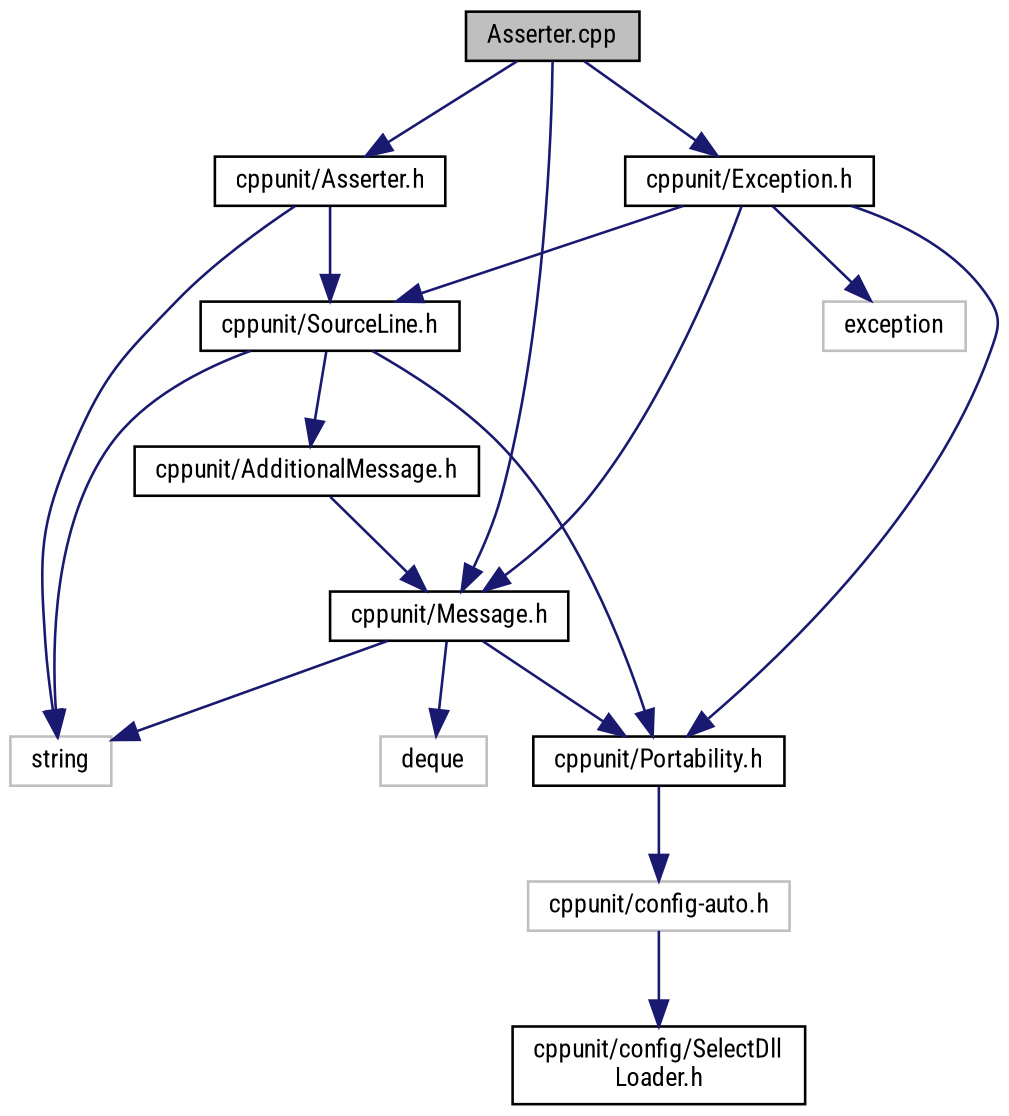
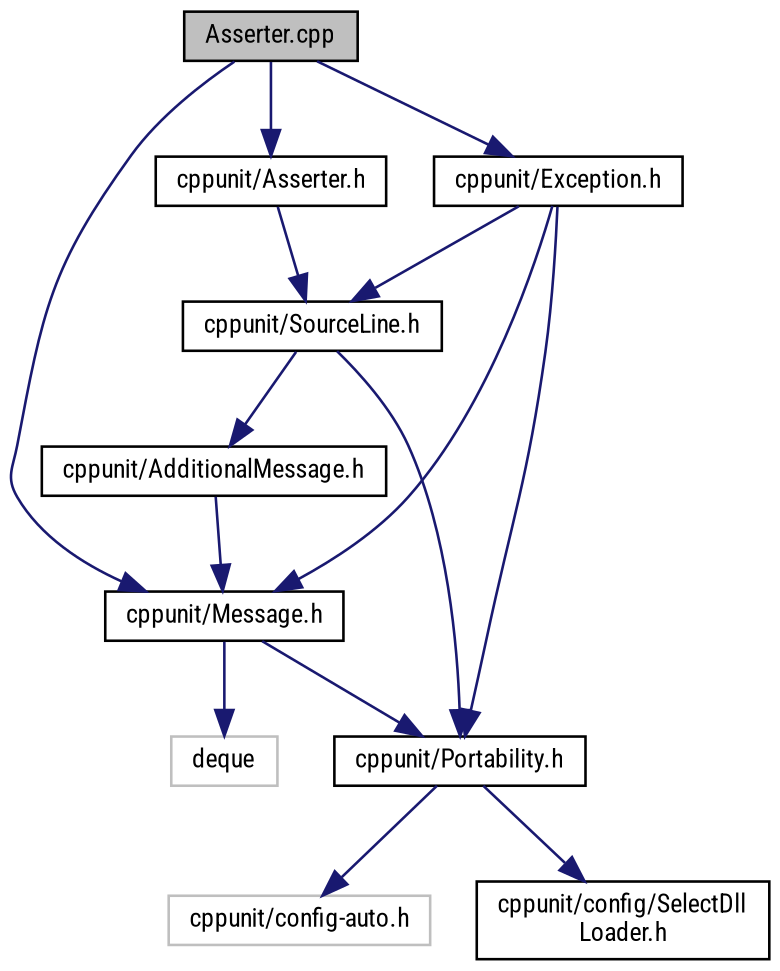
node "exception": removed
node "string": removed
edge "cppunit/config-auto.h" -> "cppunit/config/SelectDll Loader.h": now "cppunit/Portability.h" -> "cppunit/config/SelectDll Loader.h"
